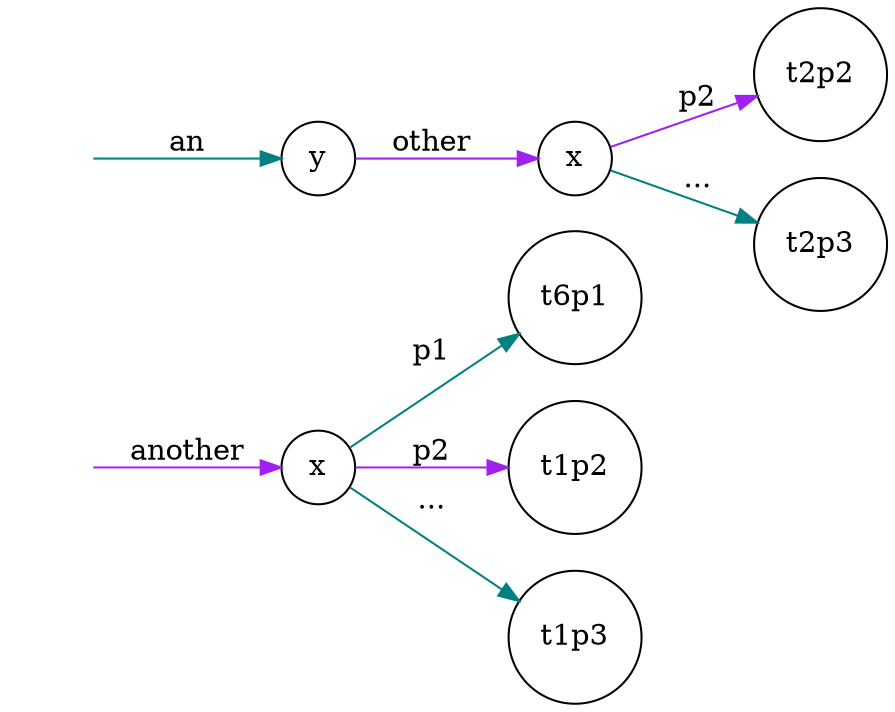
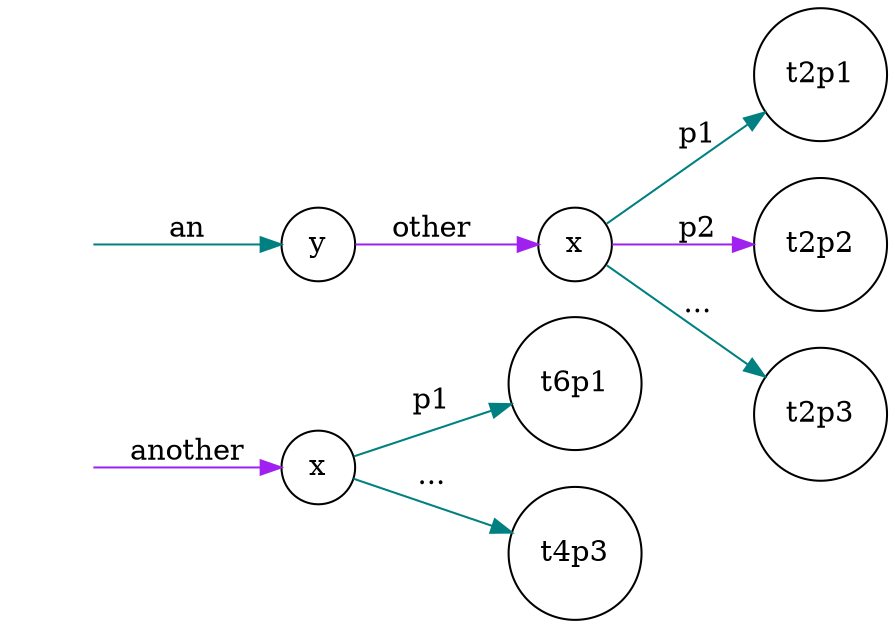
node "t2p1": added
node "t1p2": removed
node "t1p3": label "t1p3" -> "t4p3"
